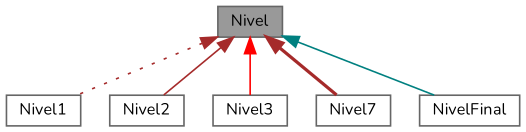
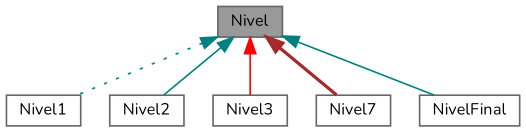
edge "Nivel1" -> "Nivel": color brown -> teal
edge "Nivel2" -> "Nivel": color brown -> teal
